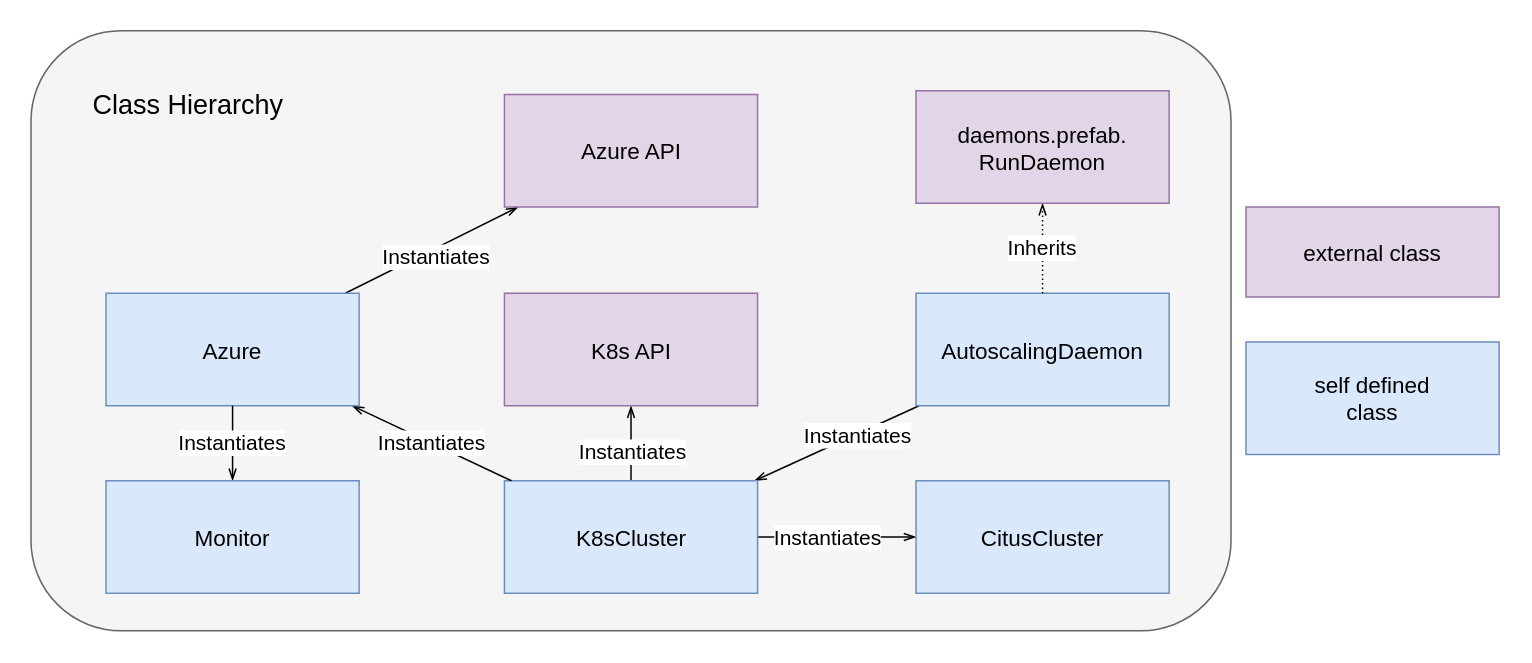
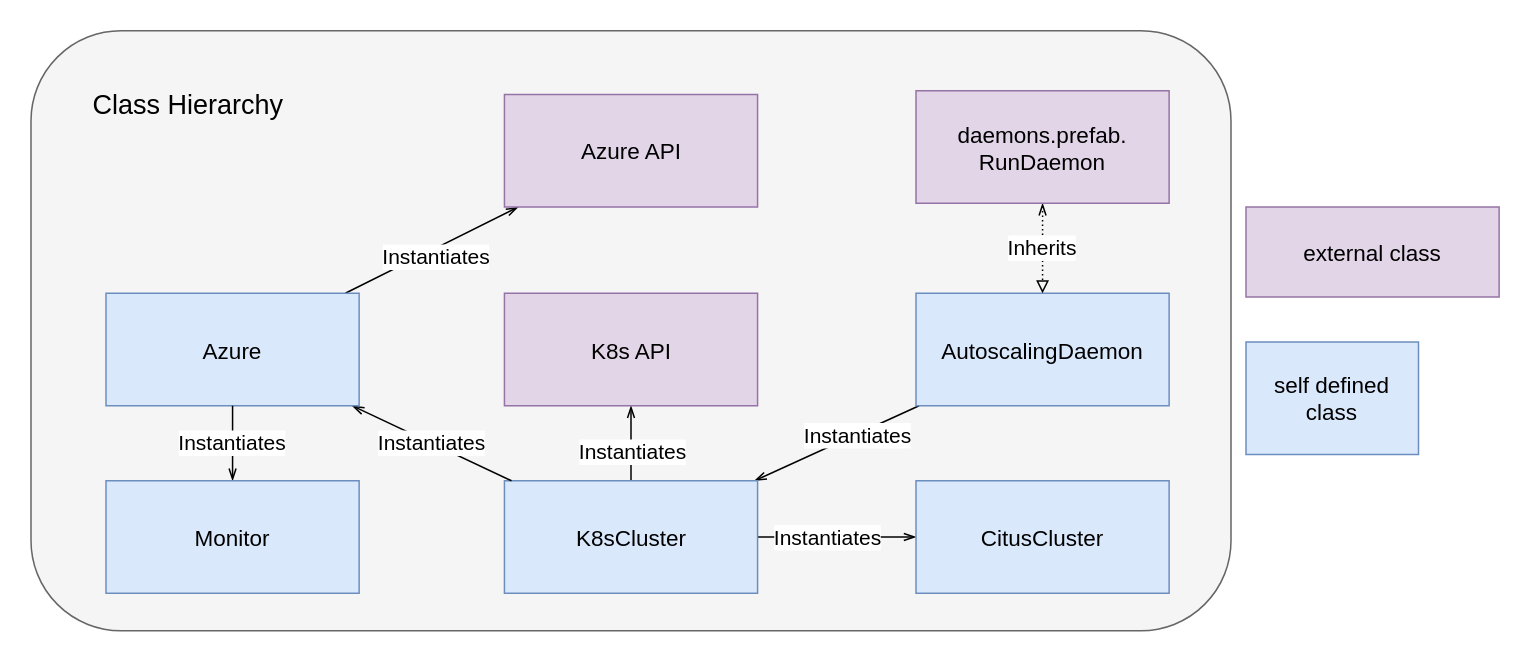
edge "AutoscalingDaemon" -> "daemons.prefab. RunDaemon": arrowhead none -> block
node "self defined class": size 253x113 -> 173x113
